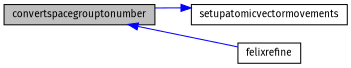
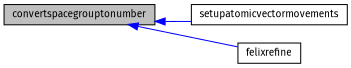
edge "convertspacegrouptonumber" -> "setupatomicvectormovements": reversed
